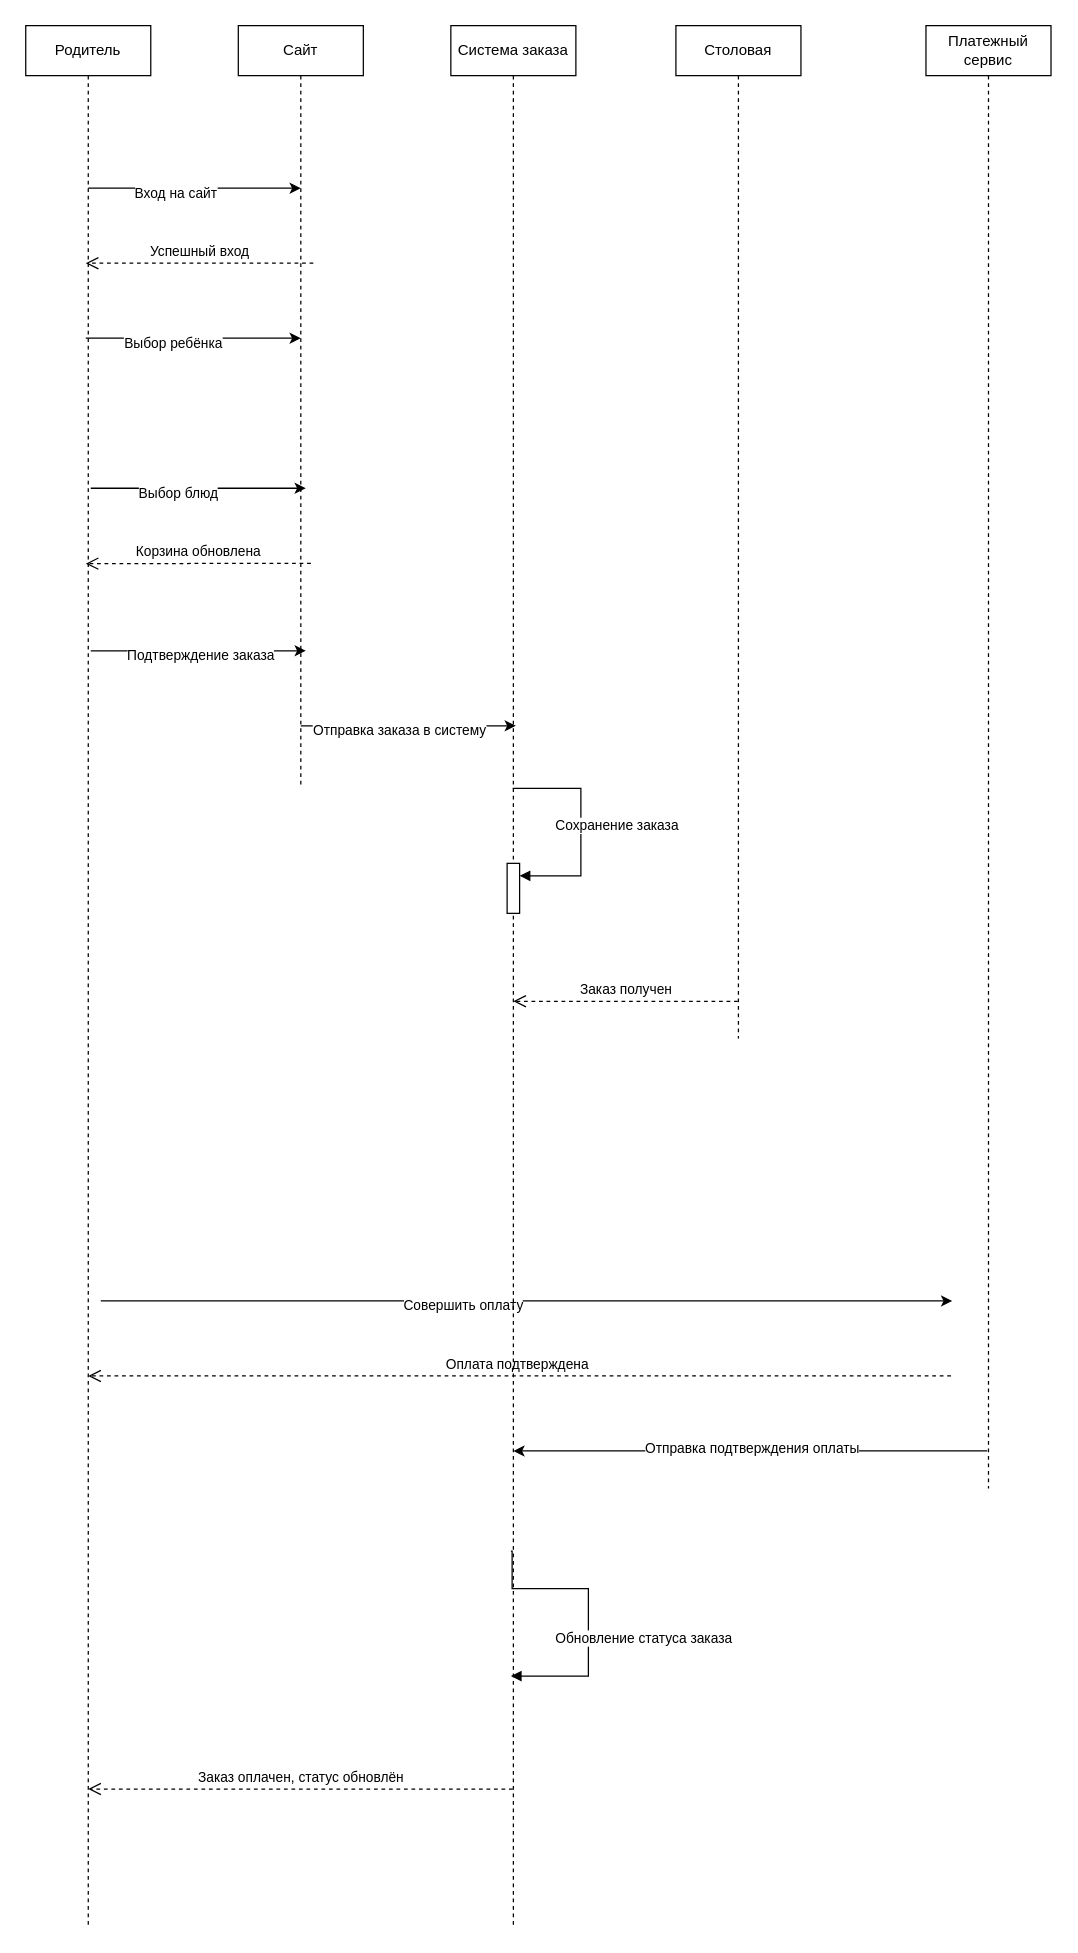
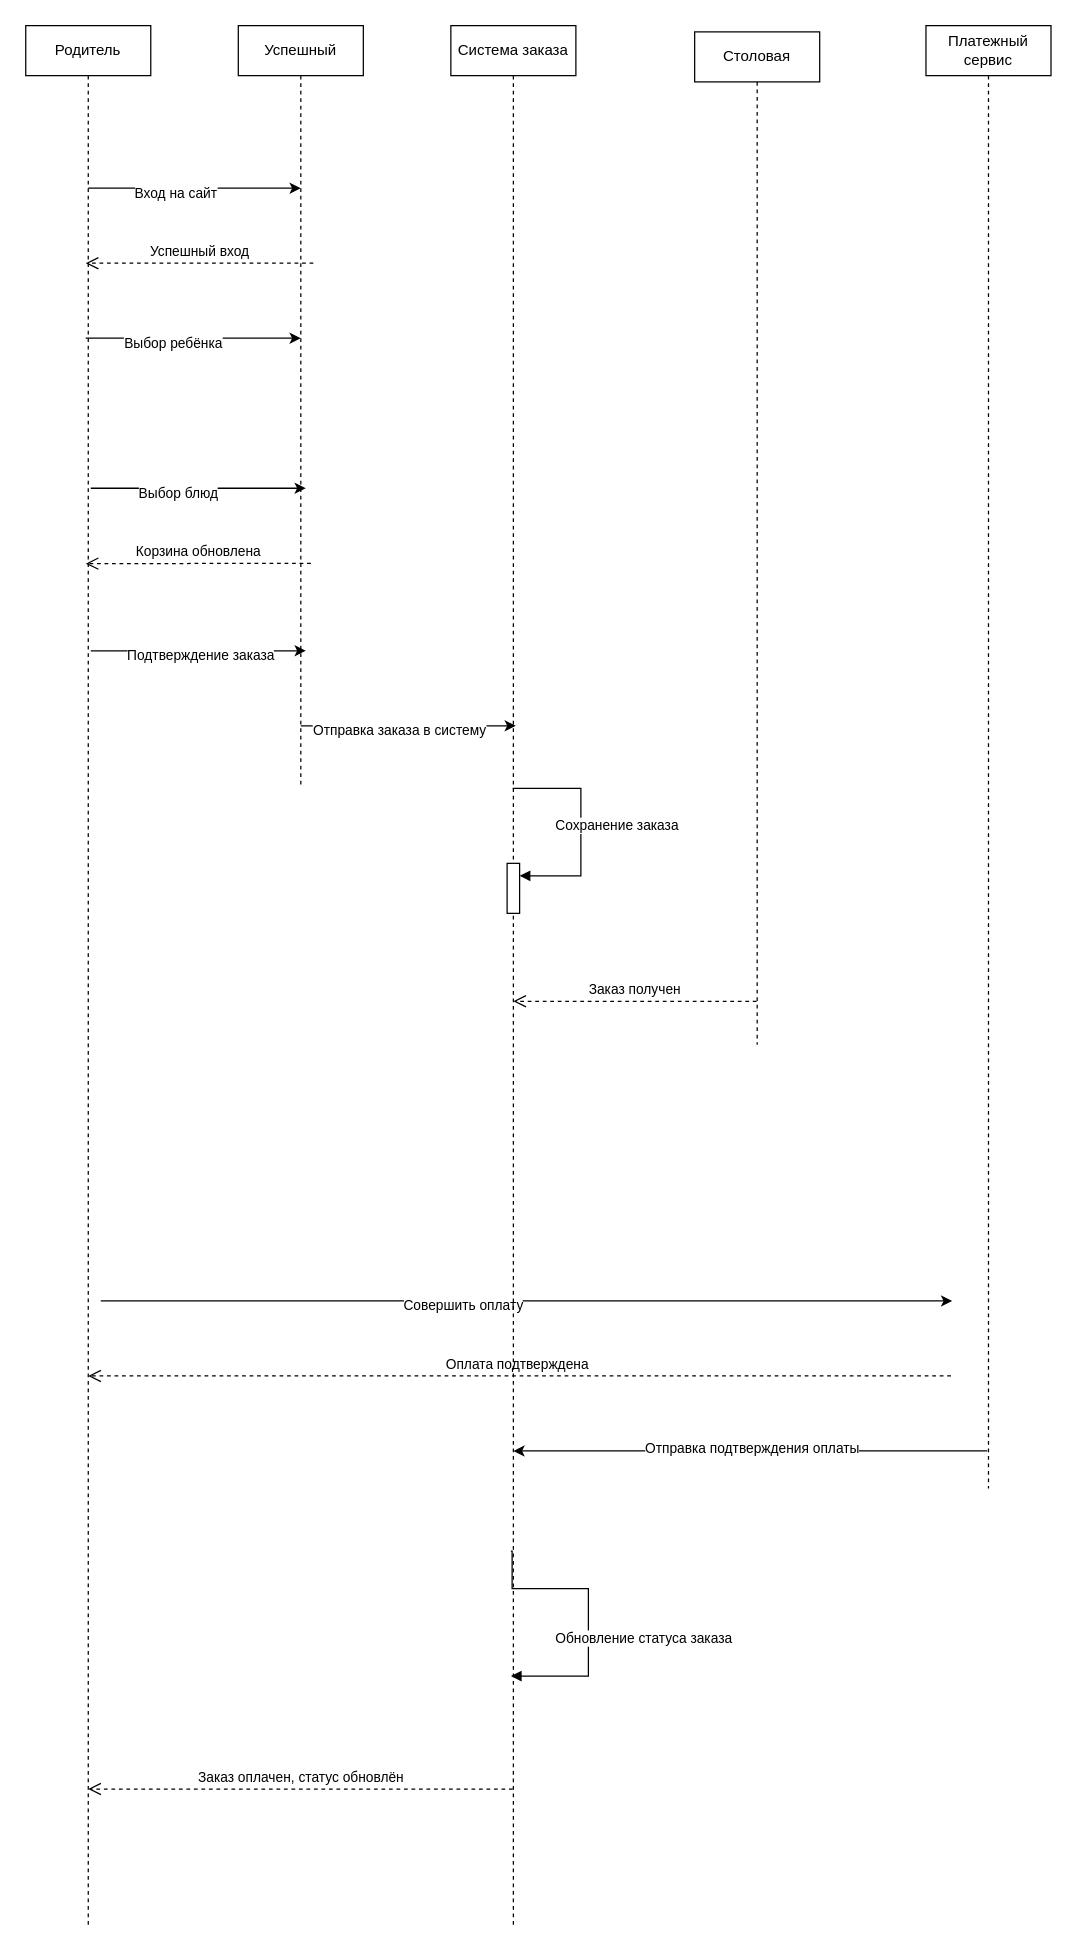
node "Сайт": label "Сайт" -> "Успешный"
node "Столовая": moved (738, 532) -> (757, 538)
